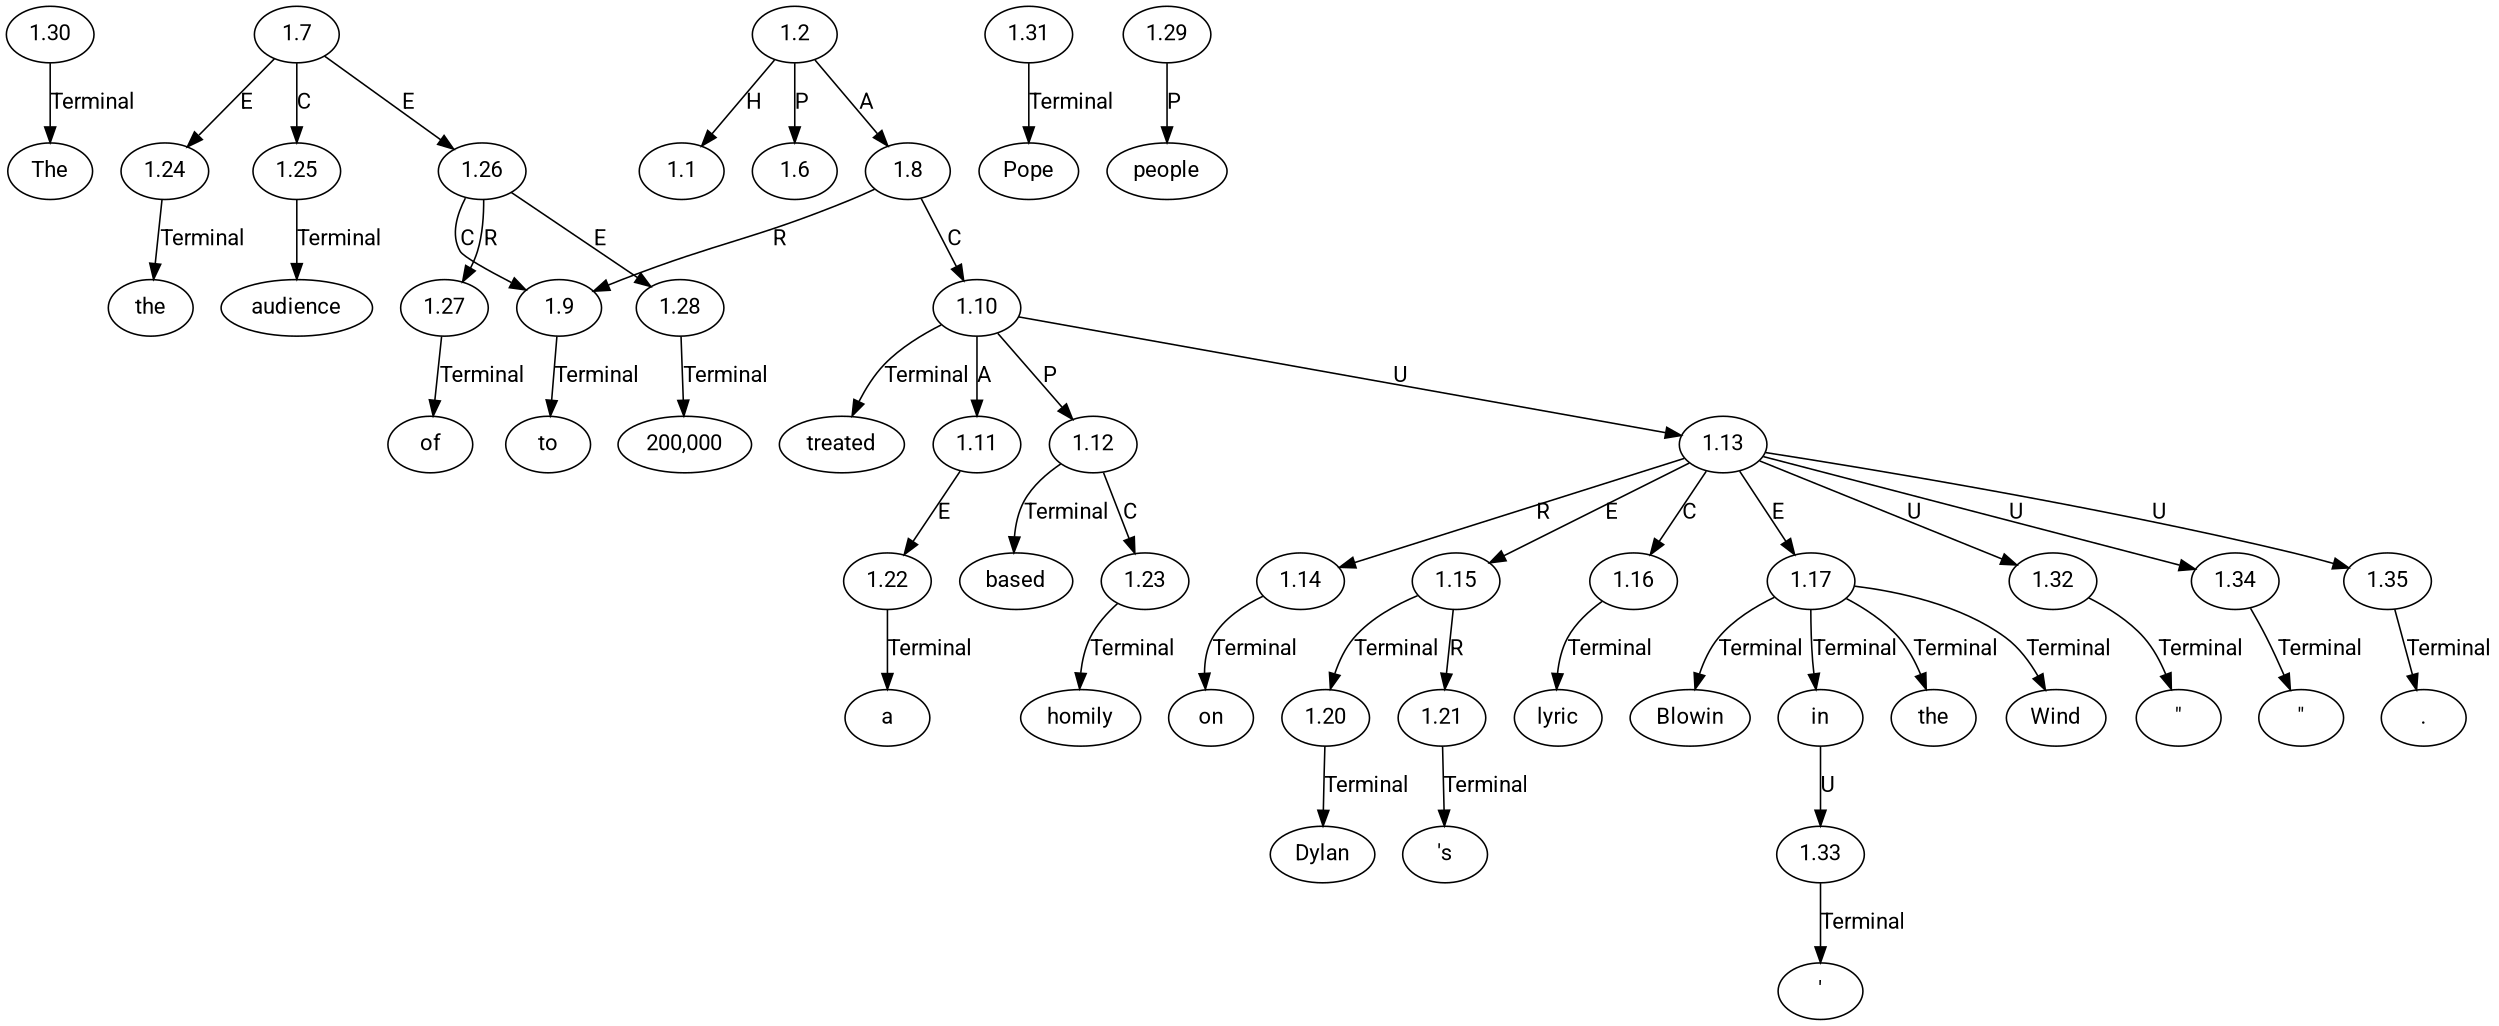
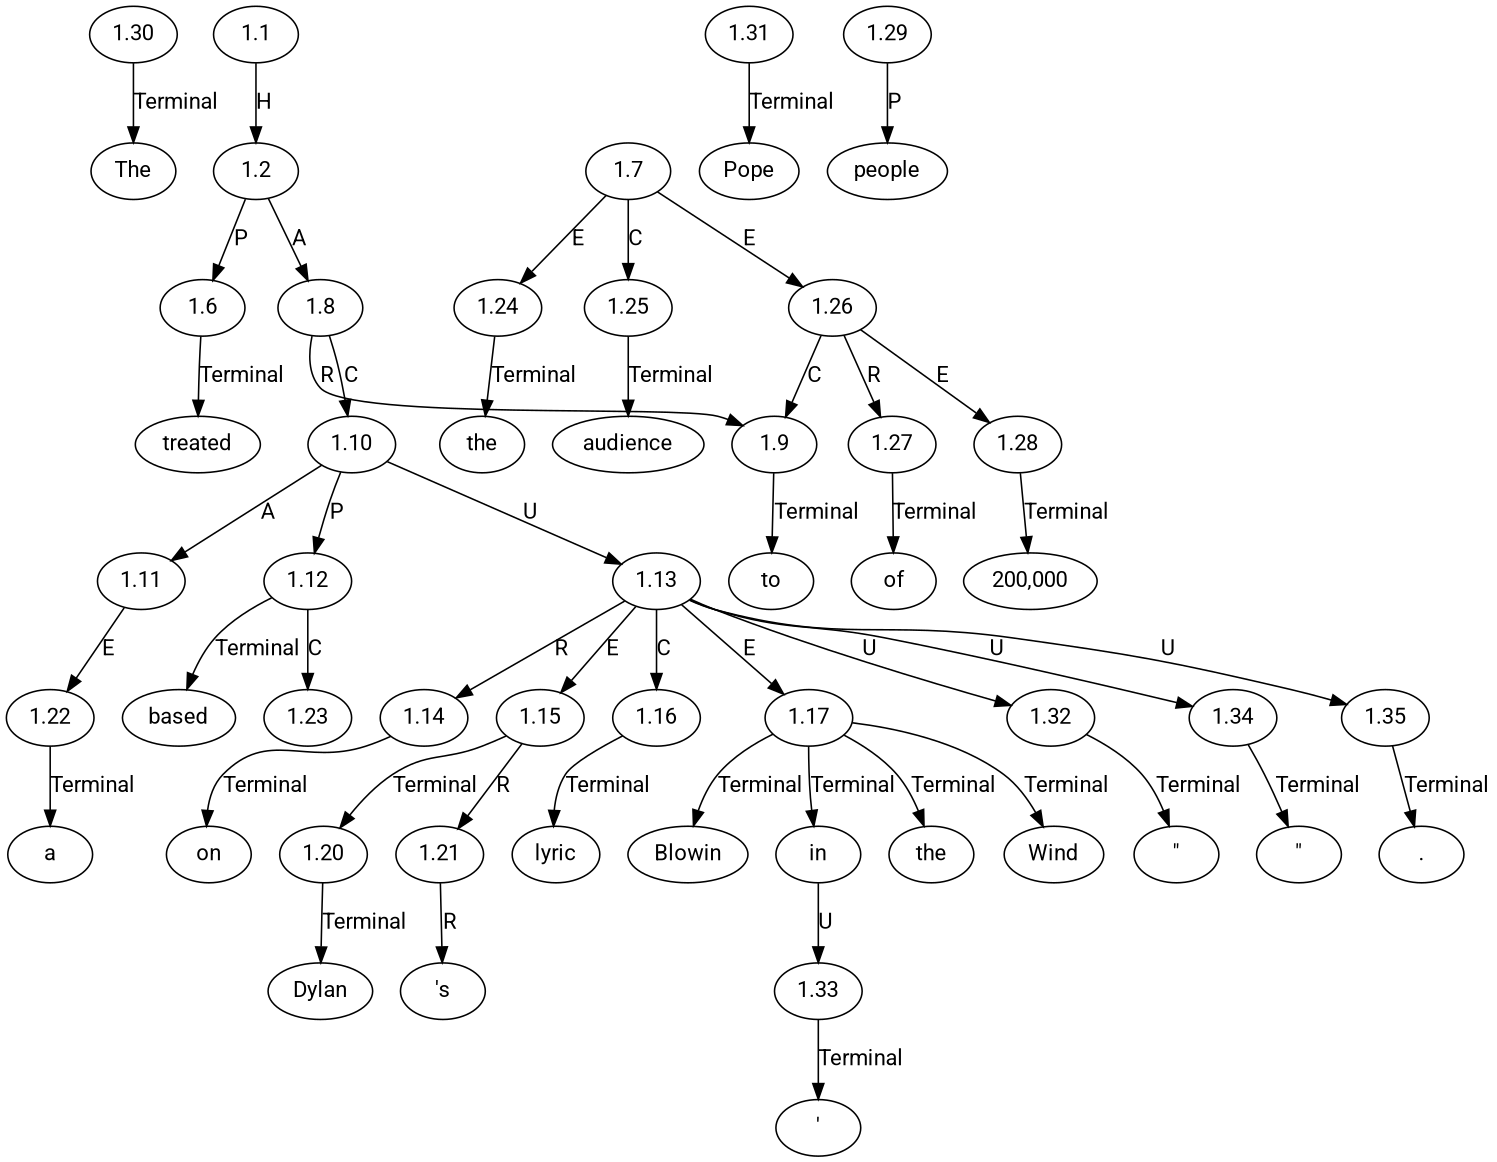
edge "1.2" -> "1.1": reversed
edge "1.10" -> "treated": now "1.6" -> "treated"
node "homily": removed
edge "1.21" -> "'s": label "Terminal" -> "R"
